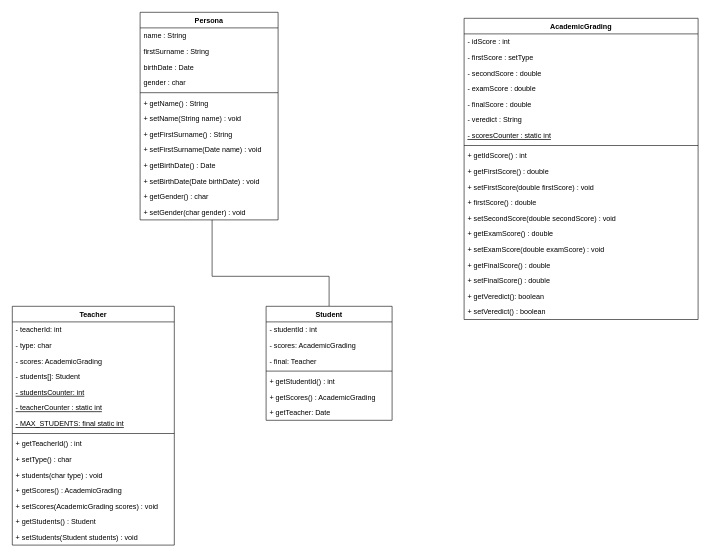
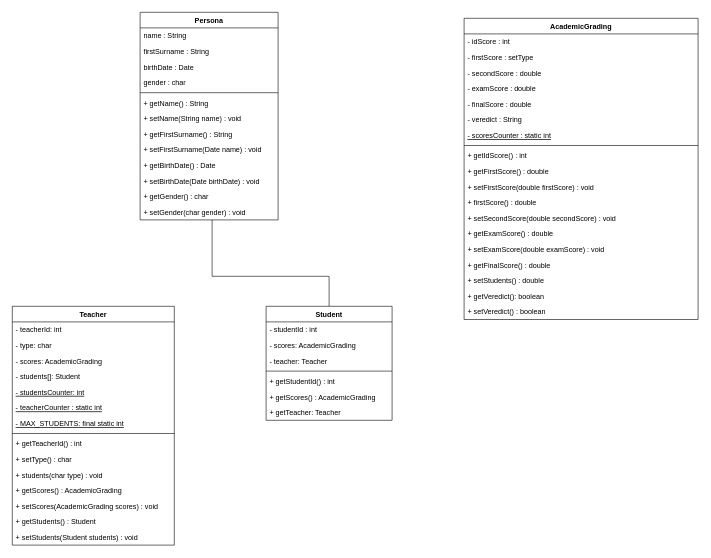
node "+ setFinalScore() : double": label "+ setFinalScore() : double" -> "+ setStudents() : double"
node "- final: Teacher": label "- final: Teacher" -> "- teacher: Teacher"
node "+ getTeacher: Date": label "+ getTeacher: Date" -> "+ getTeacher: Teacher"
